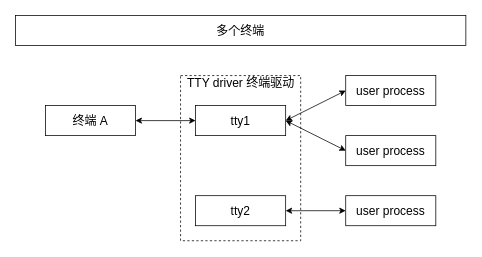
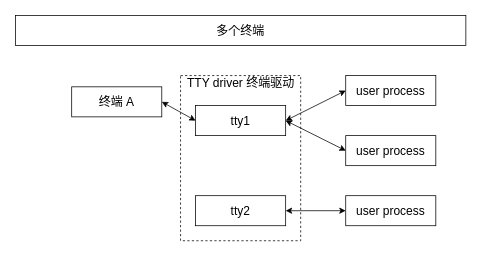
node "终端 A": moved (90, 120) -> (117, 102)
